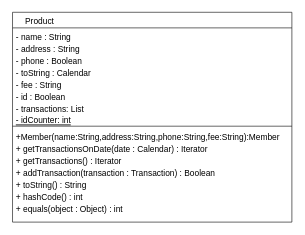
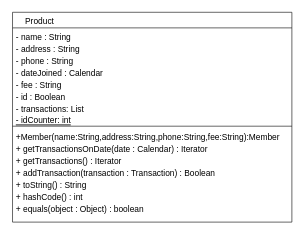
node "- phone : Boolean": label "- phone : Boolean" -> "- phone : String"
node "- toString : Calendar": label "- toString : Calendar" -> "- dateJoined : Calendar"
node "+ equals(object : Object) : int": label "+ equals(object : Object) : int" -> "+ equals(object : Object) : boolean"
